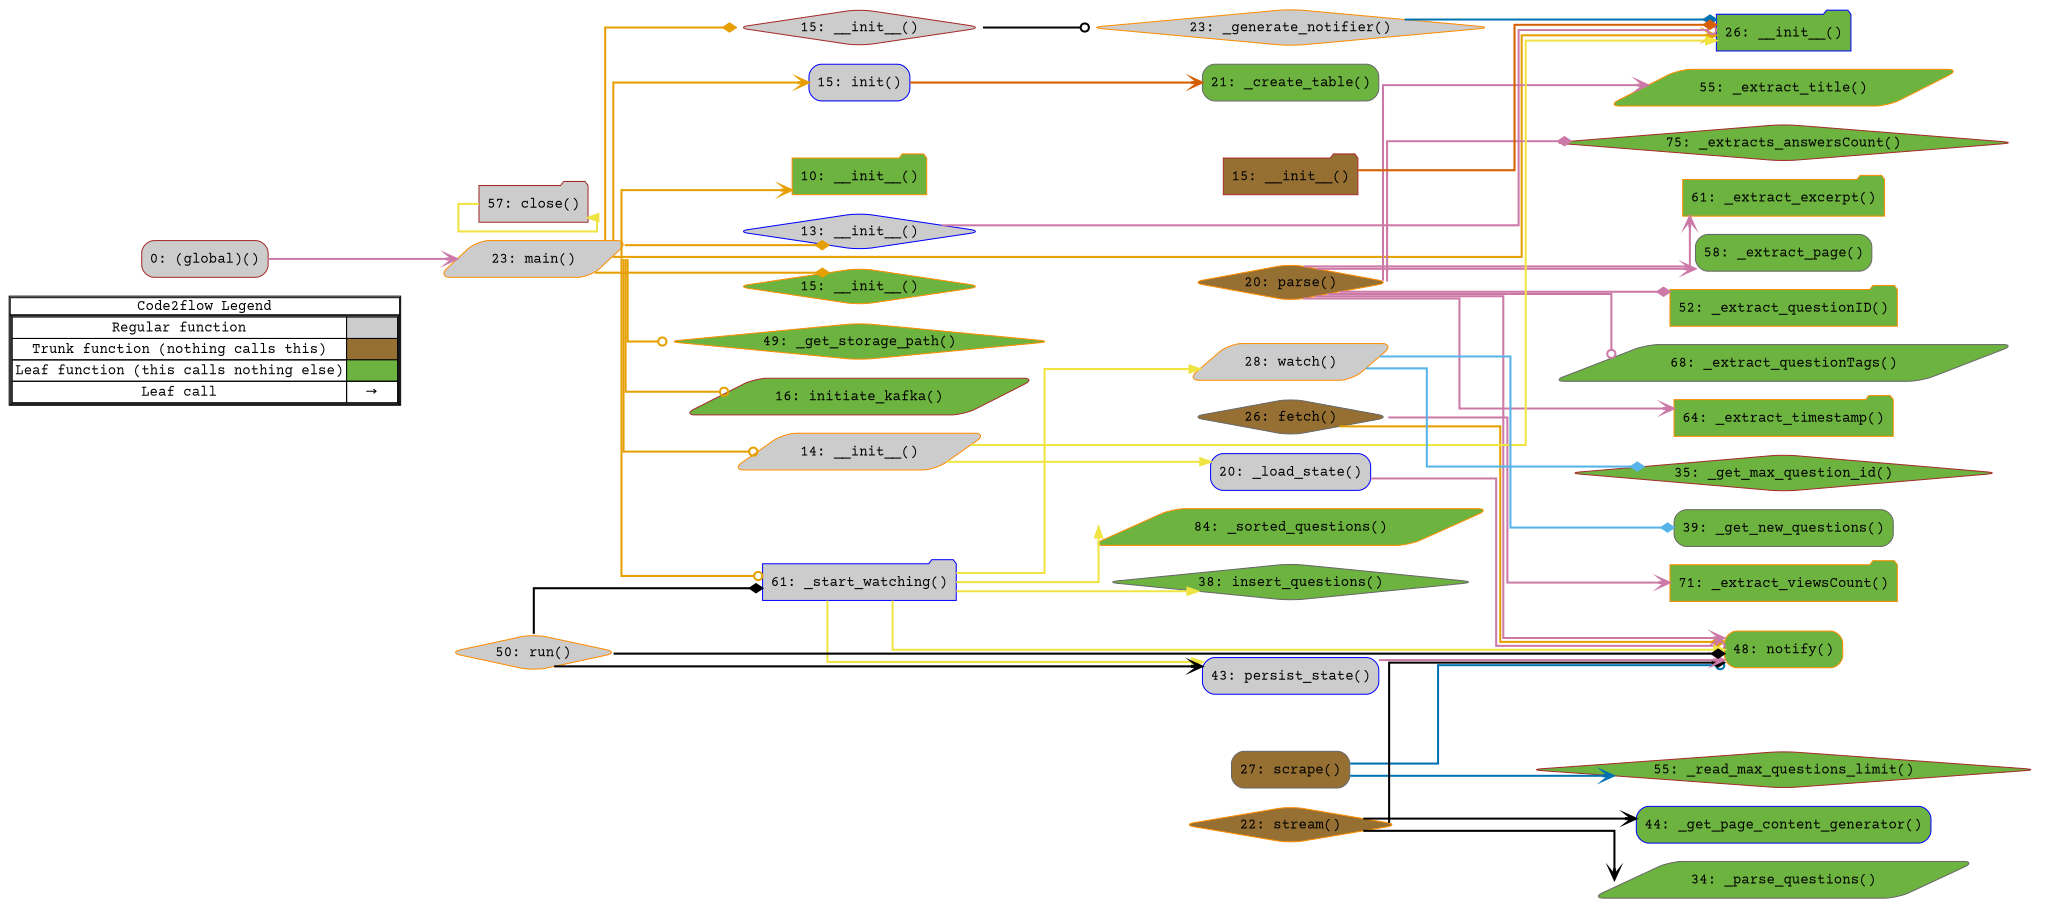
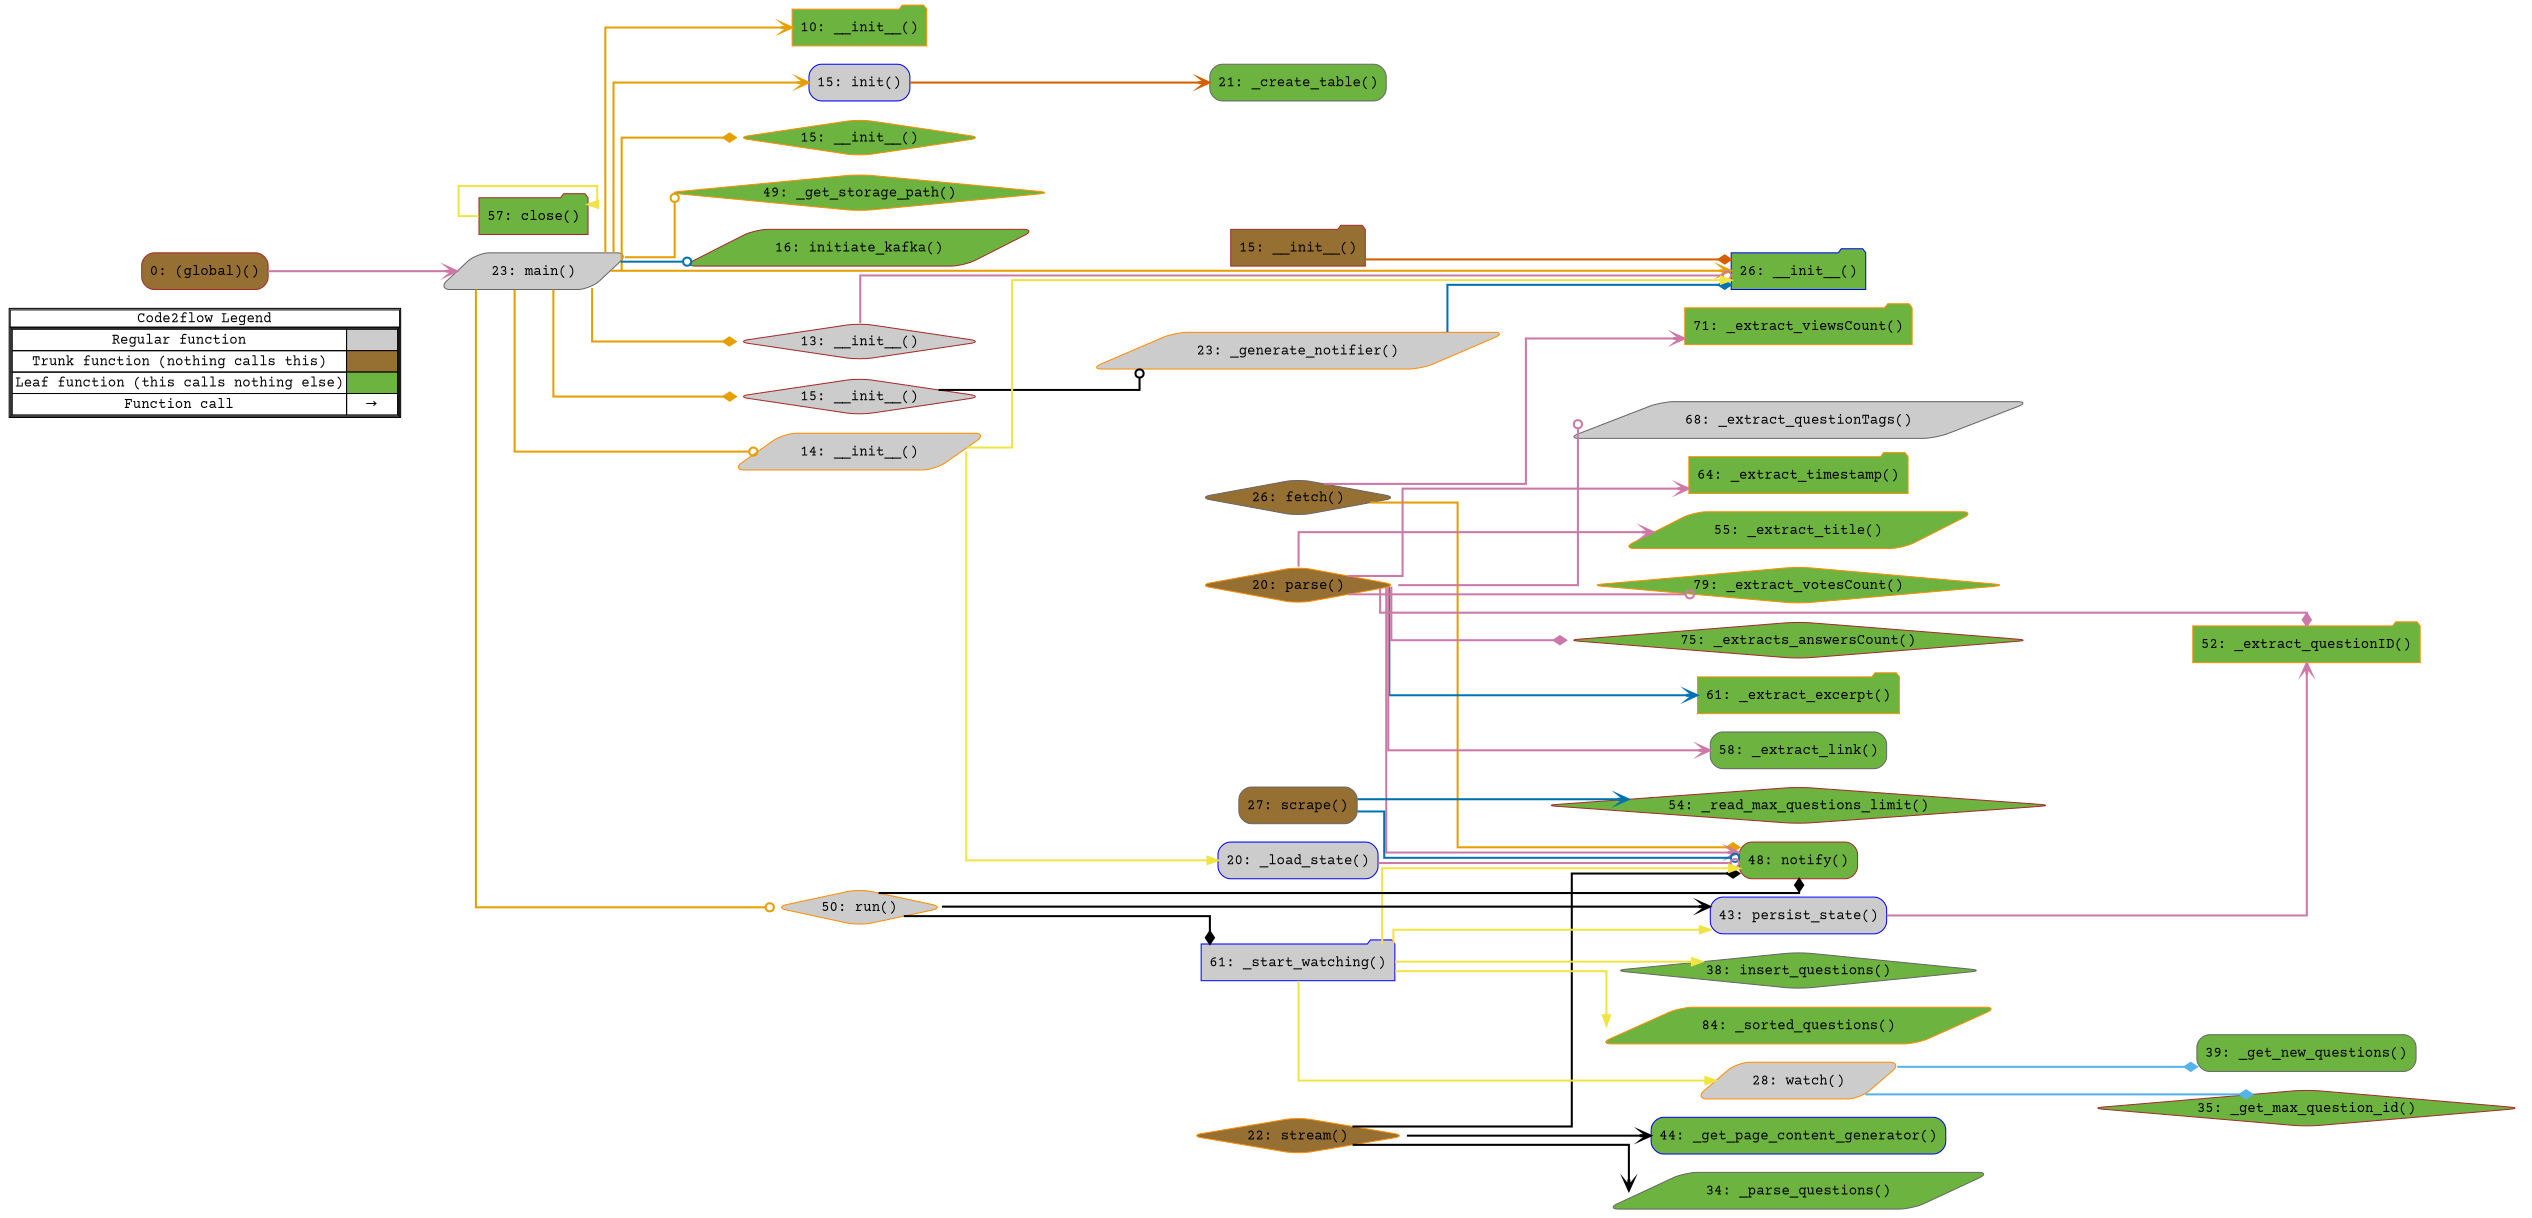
node "23: _generate_notifier()": shape diamond -> parallelogram
node "57: close()": fillcolor #cccccc -> #6db33f
node "13: __init__()": color blue -> brown
node "58: _extract_page()": label "58: _extract_page()" -> "58: _extract_link()"
node "0: (global)()": fillcolor #cccccc -> #966f33
node "23: main()": color darkorange -> gray40
edge "20: parse()" -> "61: _extract_excerpt()": color #cc79a7 -> #0072b2
node "68: _extract_questionTags()": fillcolor #6db33f -> #cccccc
node "Code2flow Legend": text "Leaf call" -> "Function call"
edge "23: main()" -> "16: initiate_kafka()": color #e69f00 -> #0072b2
edge "23: main()" -> "61: _start_watching()": now "23: main()" -> "50: run()"
node "79: _extract_votesCount()": added
node "48: notify()": color darkorange -> brown
edge "43: persist_state()" -> "48: notify()": now "43: persist_state()" -> "52: _extract_questionID()"
node "55: _read_max_questions_limit()": label "55: _read_max_questions_limit()" -> "54: _read_max_questions_limit()"
